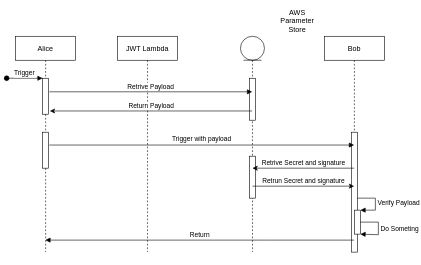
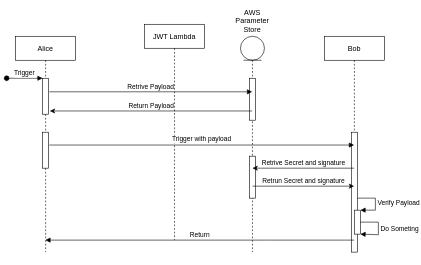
node "AWS Parameter Store": moved (297, 21) -> (252, 21)
node "JWT Lambda": moved (147, 144) -> (174, 132)
